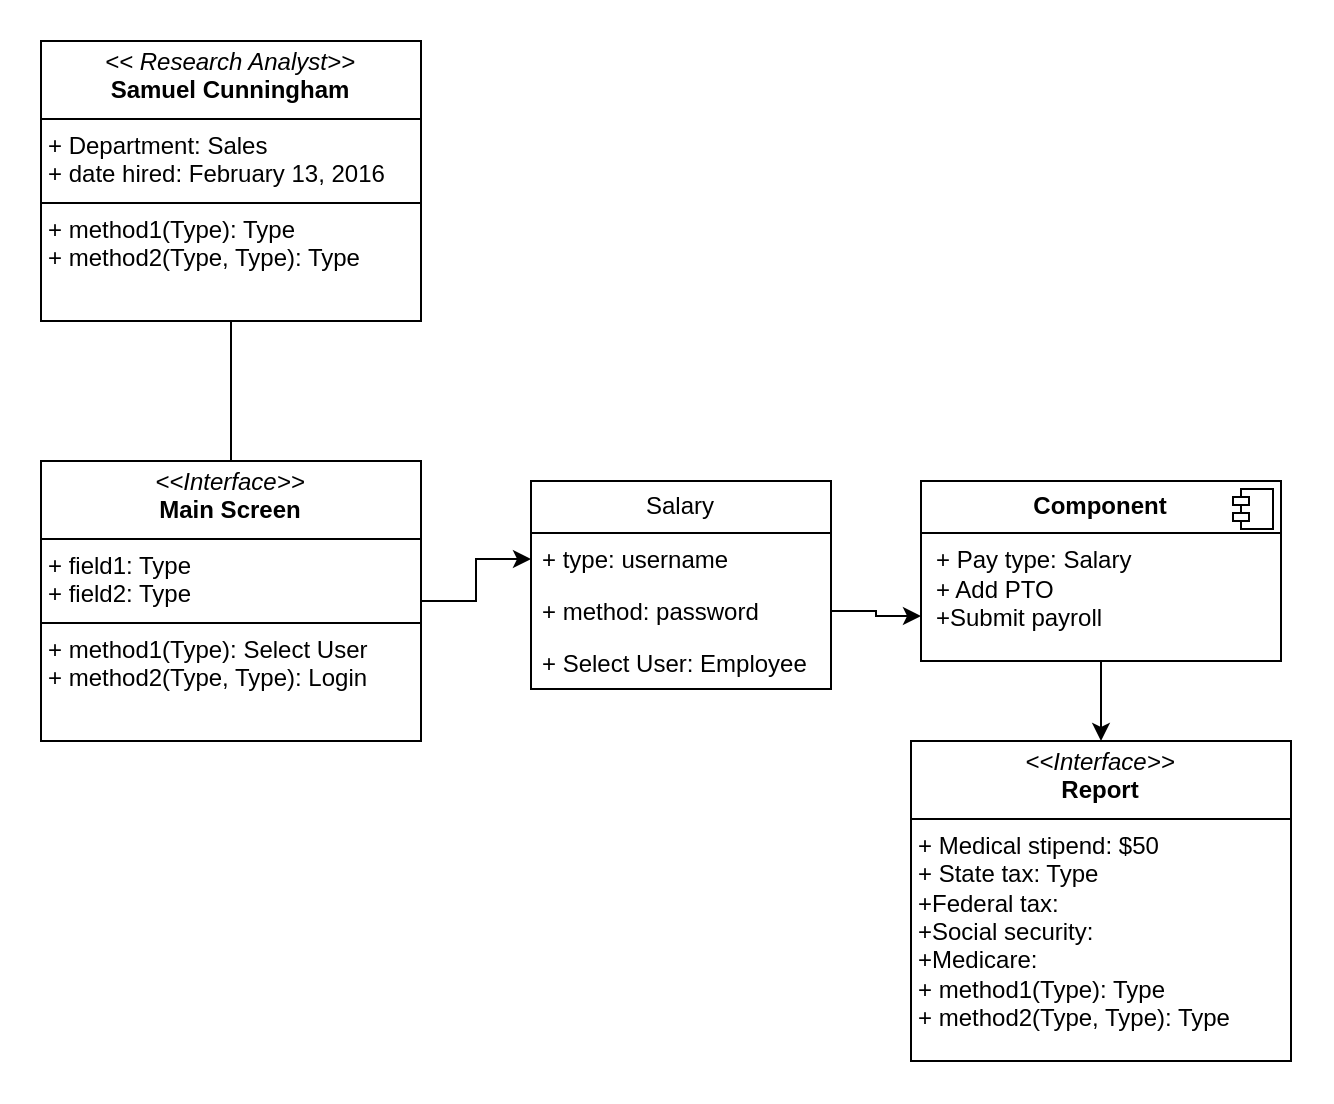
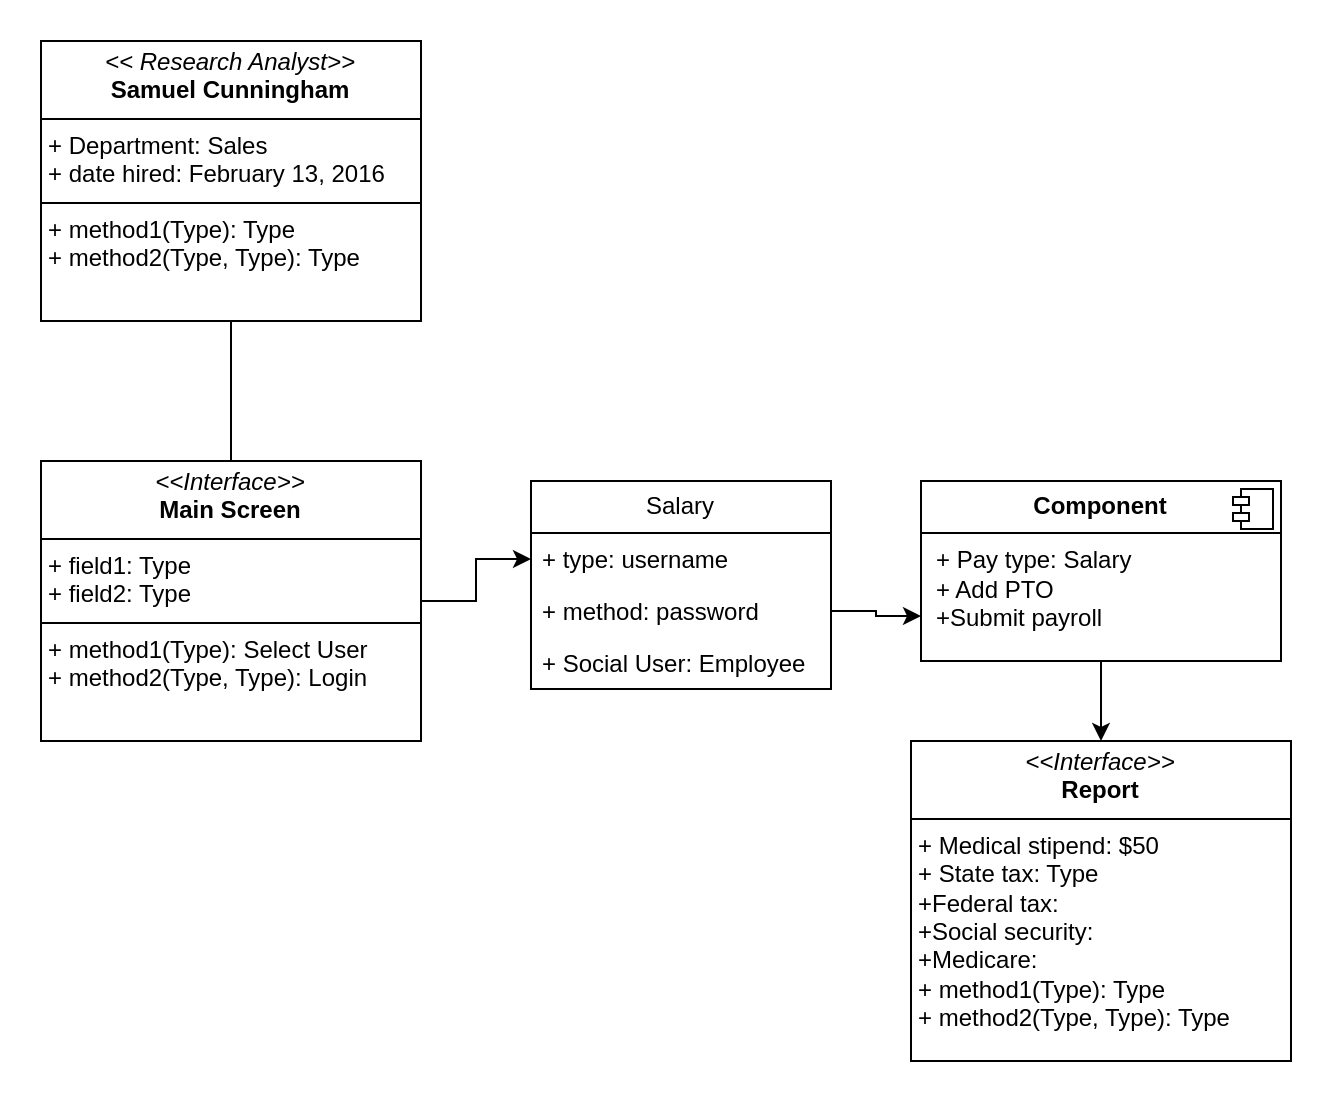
node "+ Select User: Employee": label "+ Select User: Employee" -> "+ Social User: Employee"
